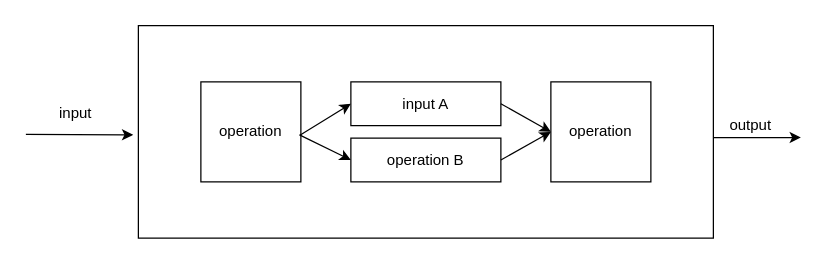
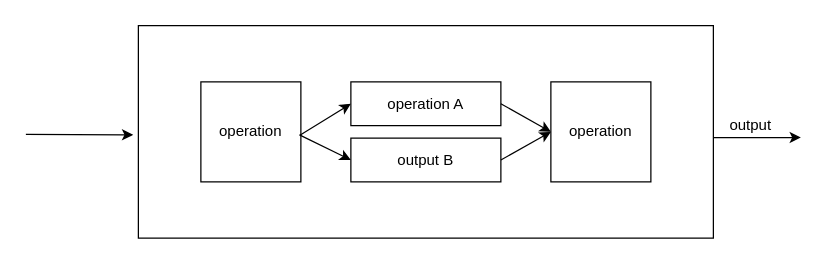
node "input A": label "input A" -> "operation A"
node "input": removed
node "operation B": label "operation B" -> "output B"
